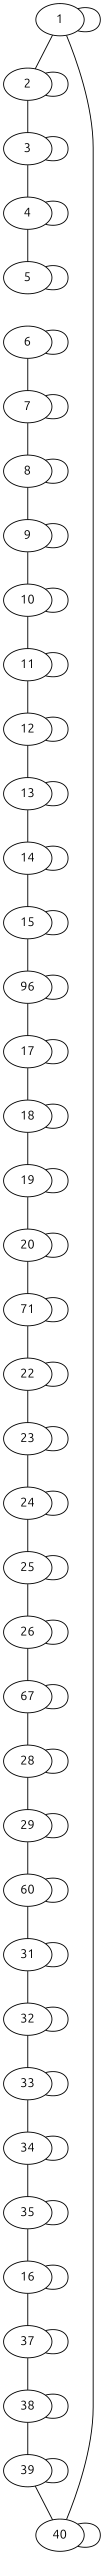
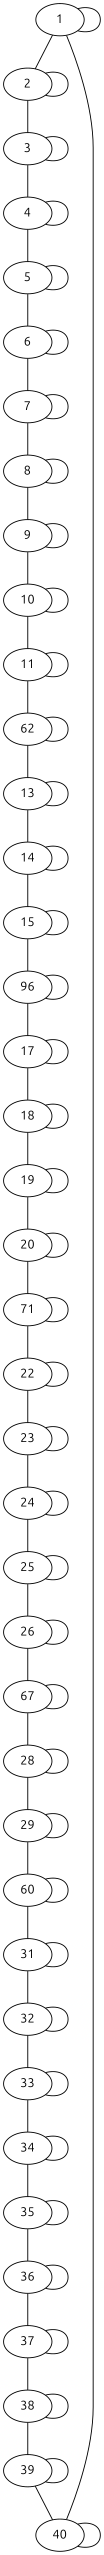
edge "5" -- "6": added
node "12": label "12" -> "62"
node "16": label "16" -> "36"
